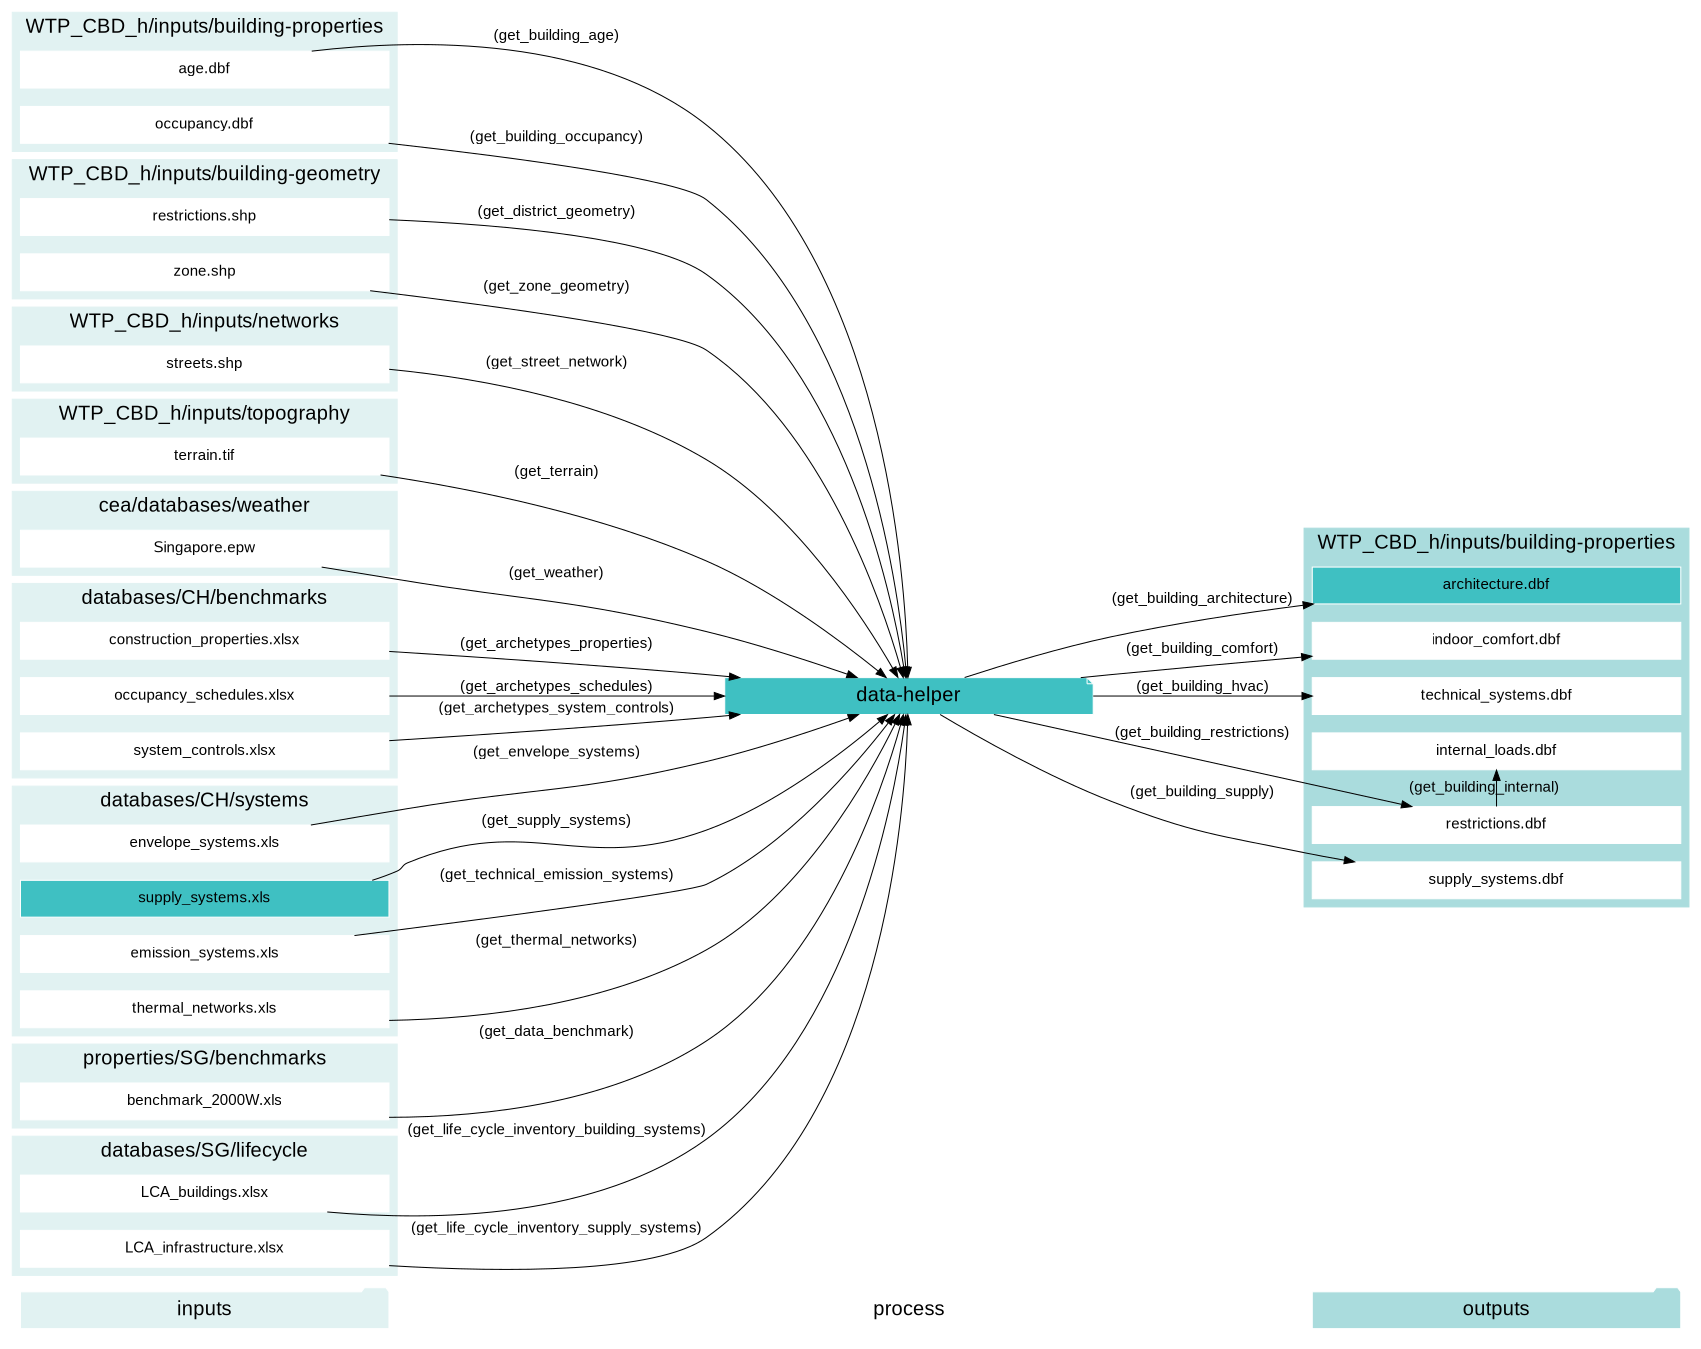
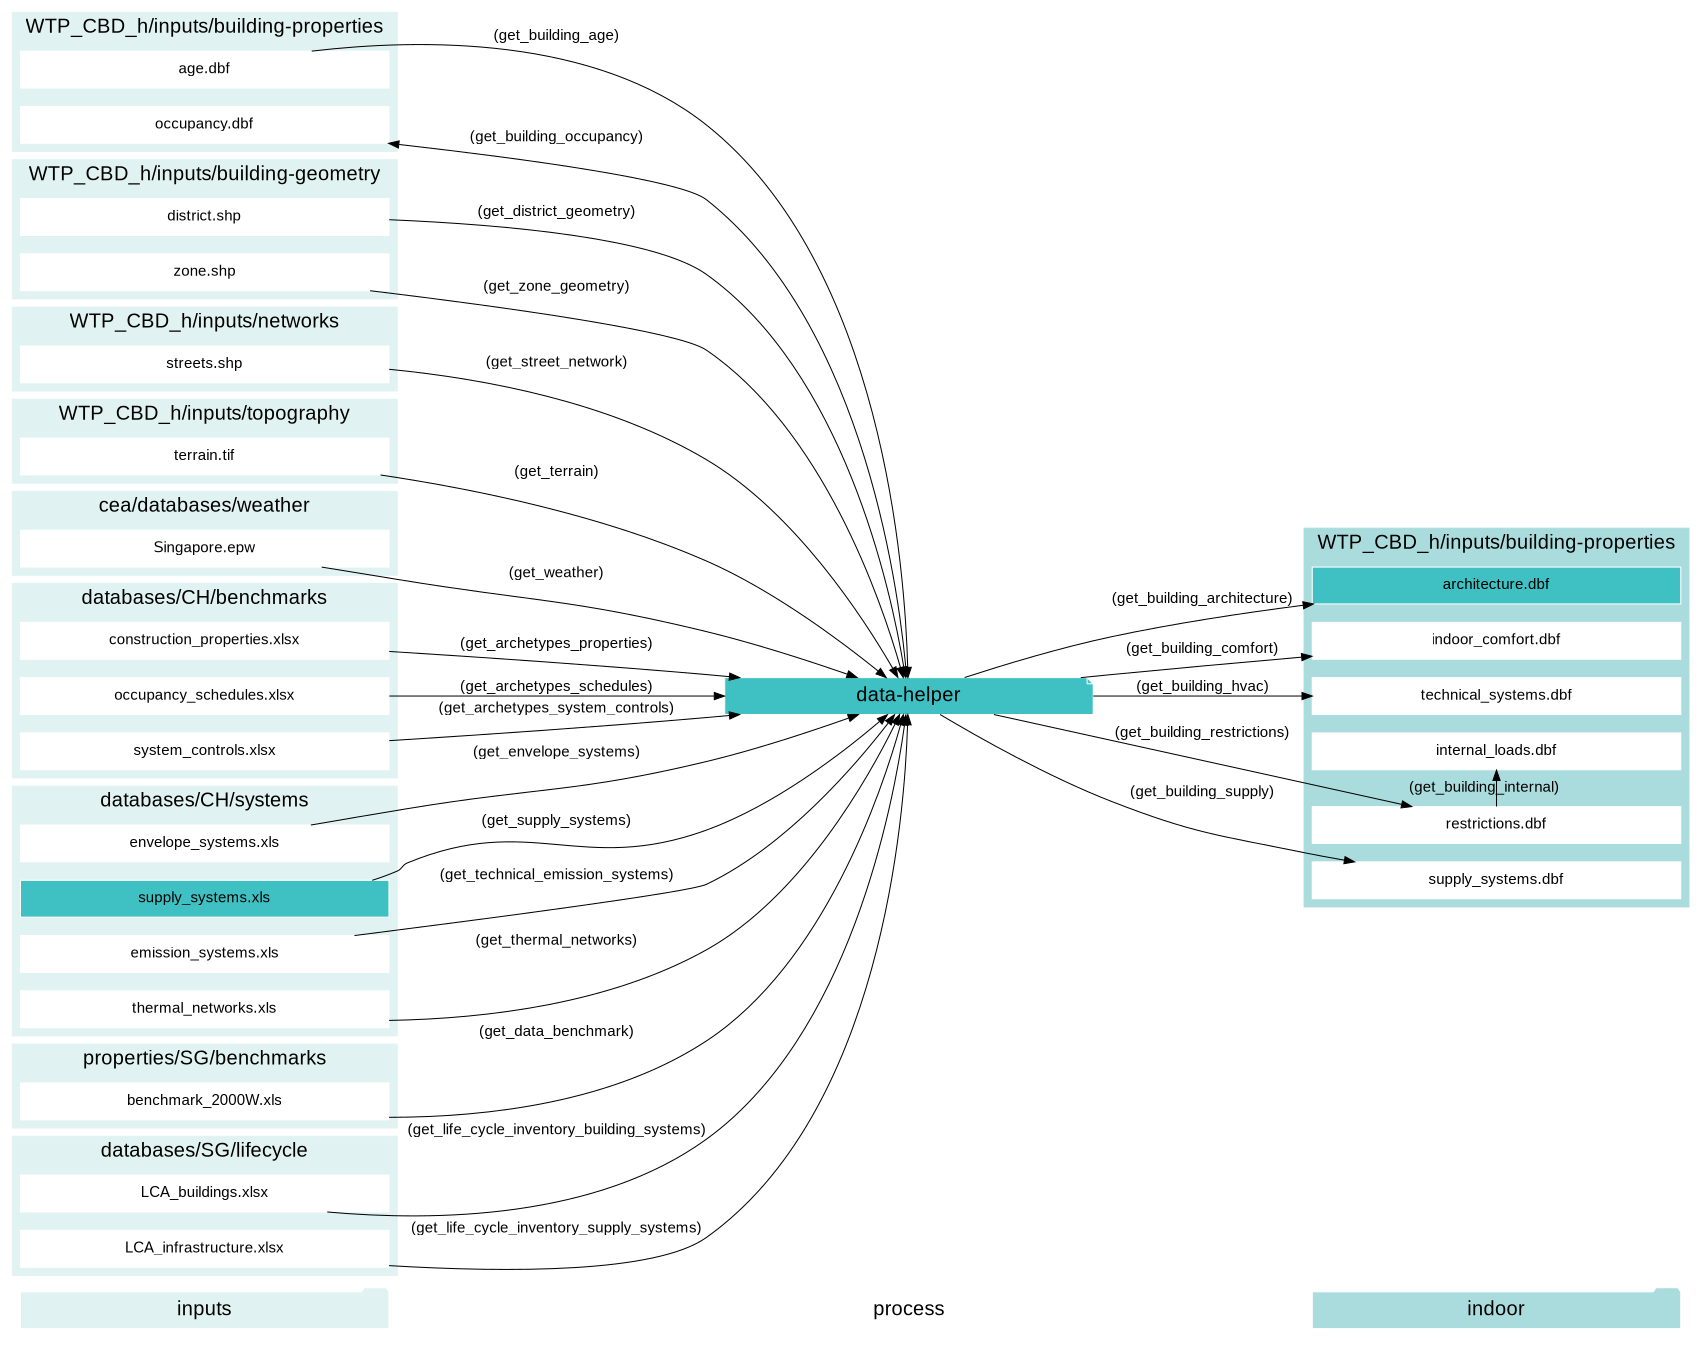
node "restrictions.shp": label "restrictions.shp" -> "district.shp"
edge "occupancy.dbf" -> "data-helper": reversed
node "outputs": label "outputs" -> "indoor"
